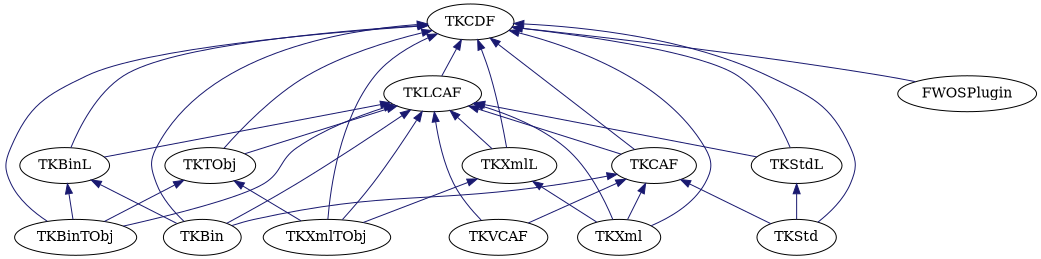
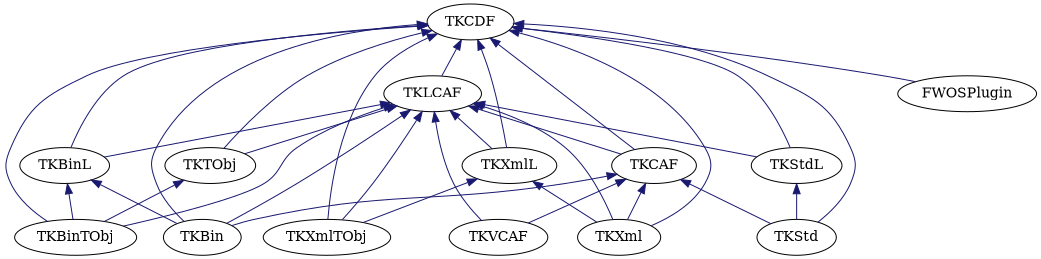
edge "TKXmlTObj" -> "TKTObj": removed
